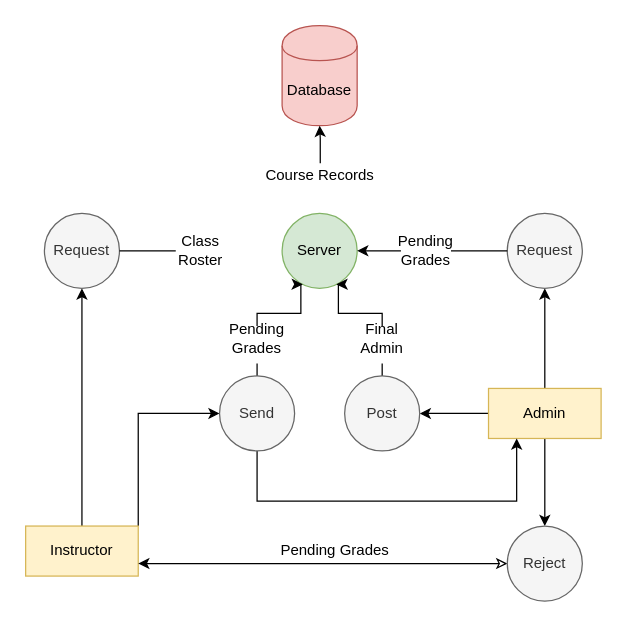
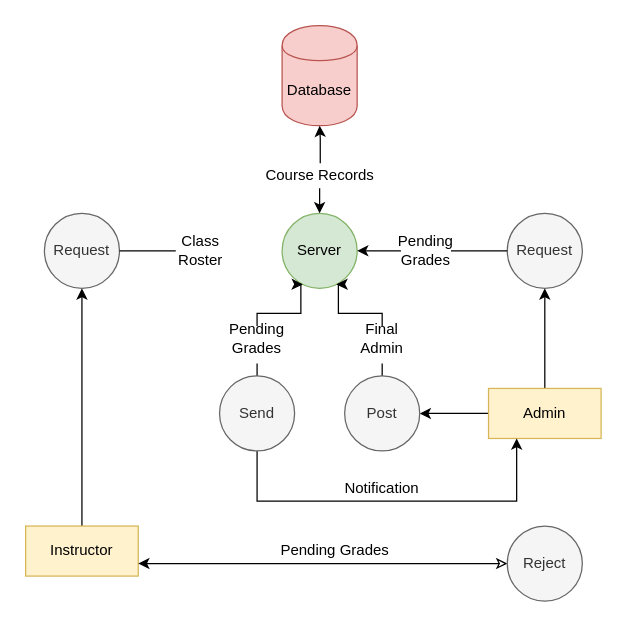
edge "Course Records" -> "Server": added
edge "Instructor" -> "Send": removed
edge "Admin" -> "Reject": removed
node "Notification": added
